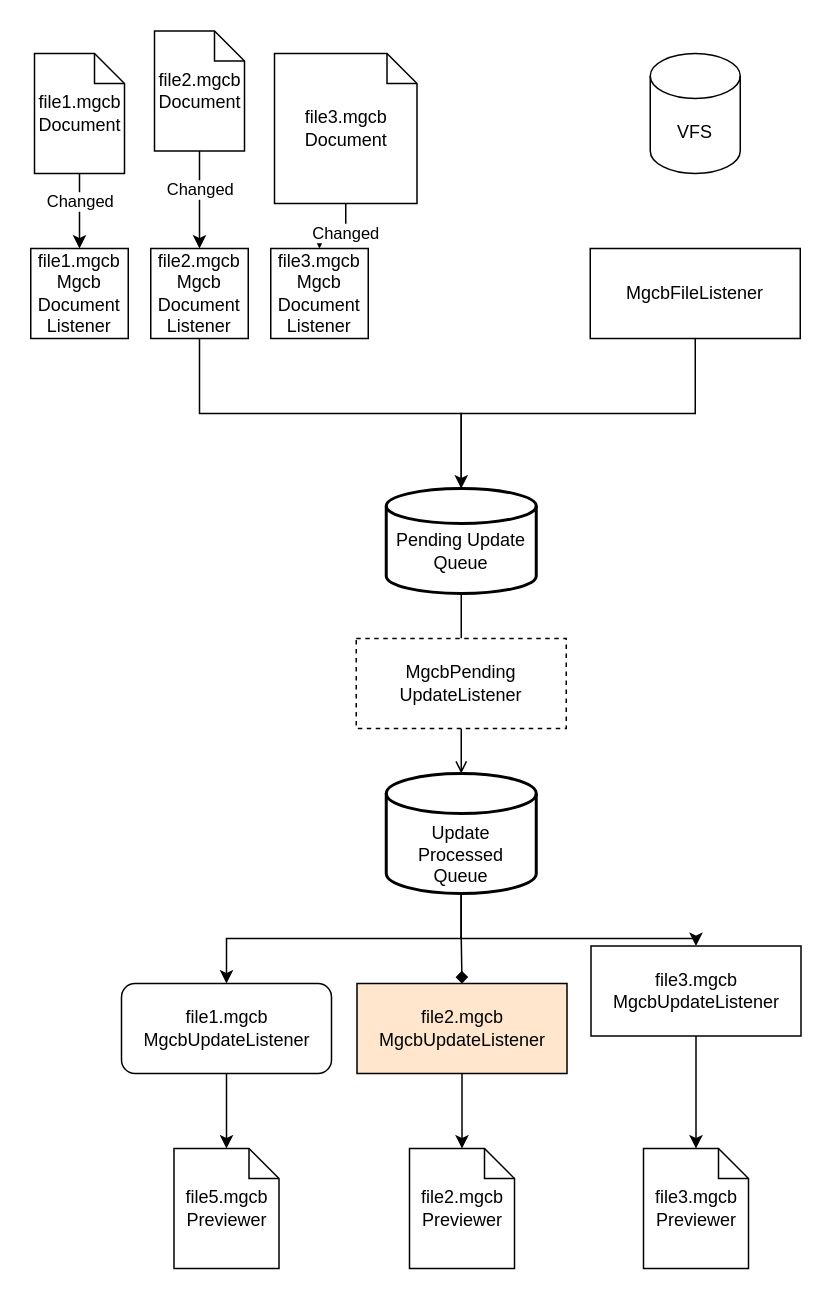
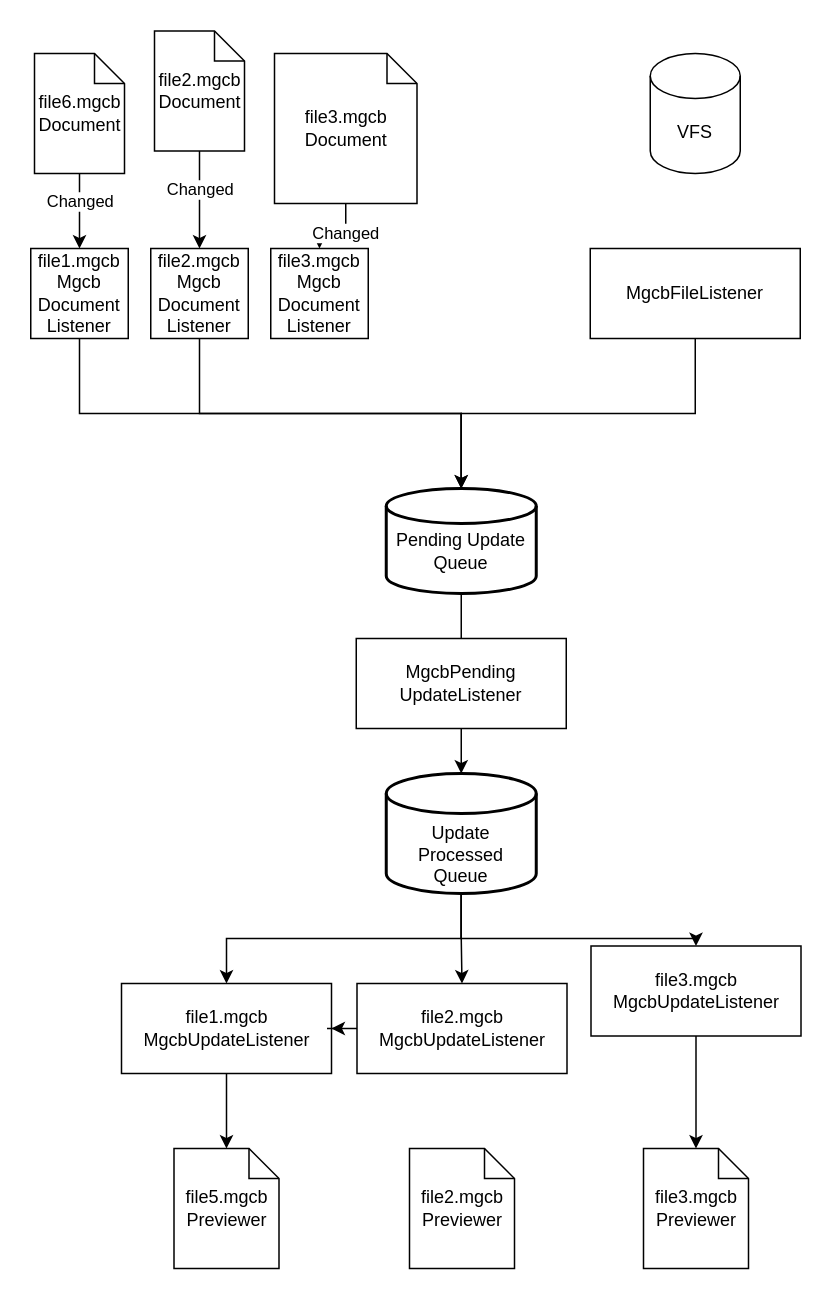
node "file1.mgcb Document": label "file1.mgcb Document" -> "file6.mgcb Document"
edge "file1.mgcb Mgcb Document Listener" -> "Pending Update Queue": added
node "MgcbPending UpdateListener": style dashed -> solid
edge "MgcbPending UpdateListener" -> "Update Processed Queue": arrowhead open -> classic
edge "Update Processed Queue" -> "file2.mgcb MgcbUpdateListener": arrowhead diamond -> classic
node "file1.mgcb MgcbUpdateListener": shape rounded rectangle -> rectangle
node "file2.mgcb MgcbUpdateListener": fillcolor #ffe6cc -> #ffffff
edge "file2.mgcb MgcbUpdateListener" -> "file2.mgcb Previewer": now "file2.mgcb MgcbUpdateListener" -> "file1.mgcb MgcbUpdateListener"
